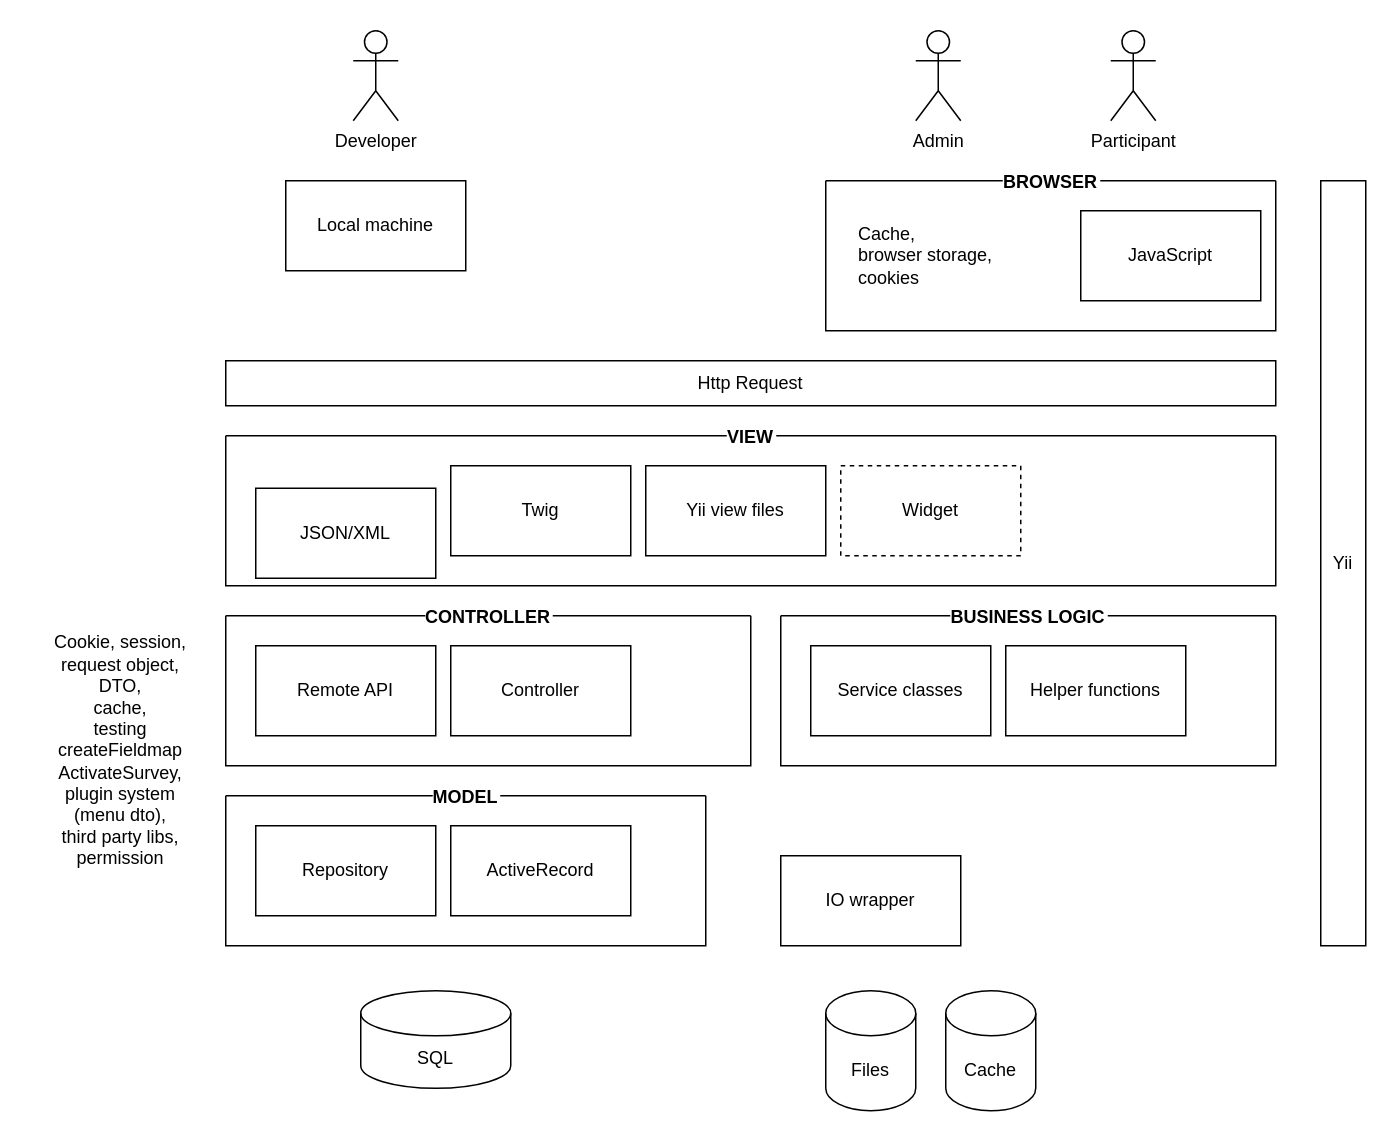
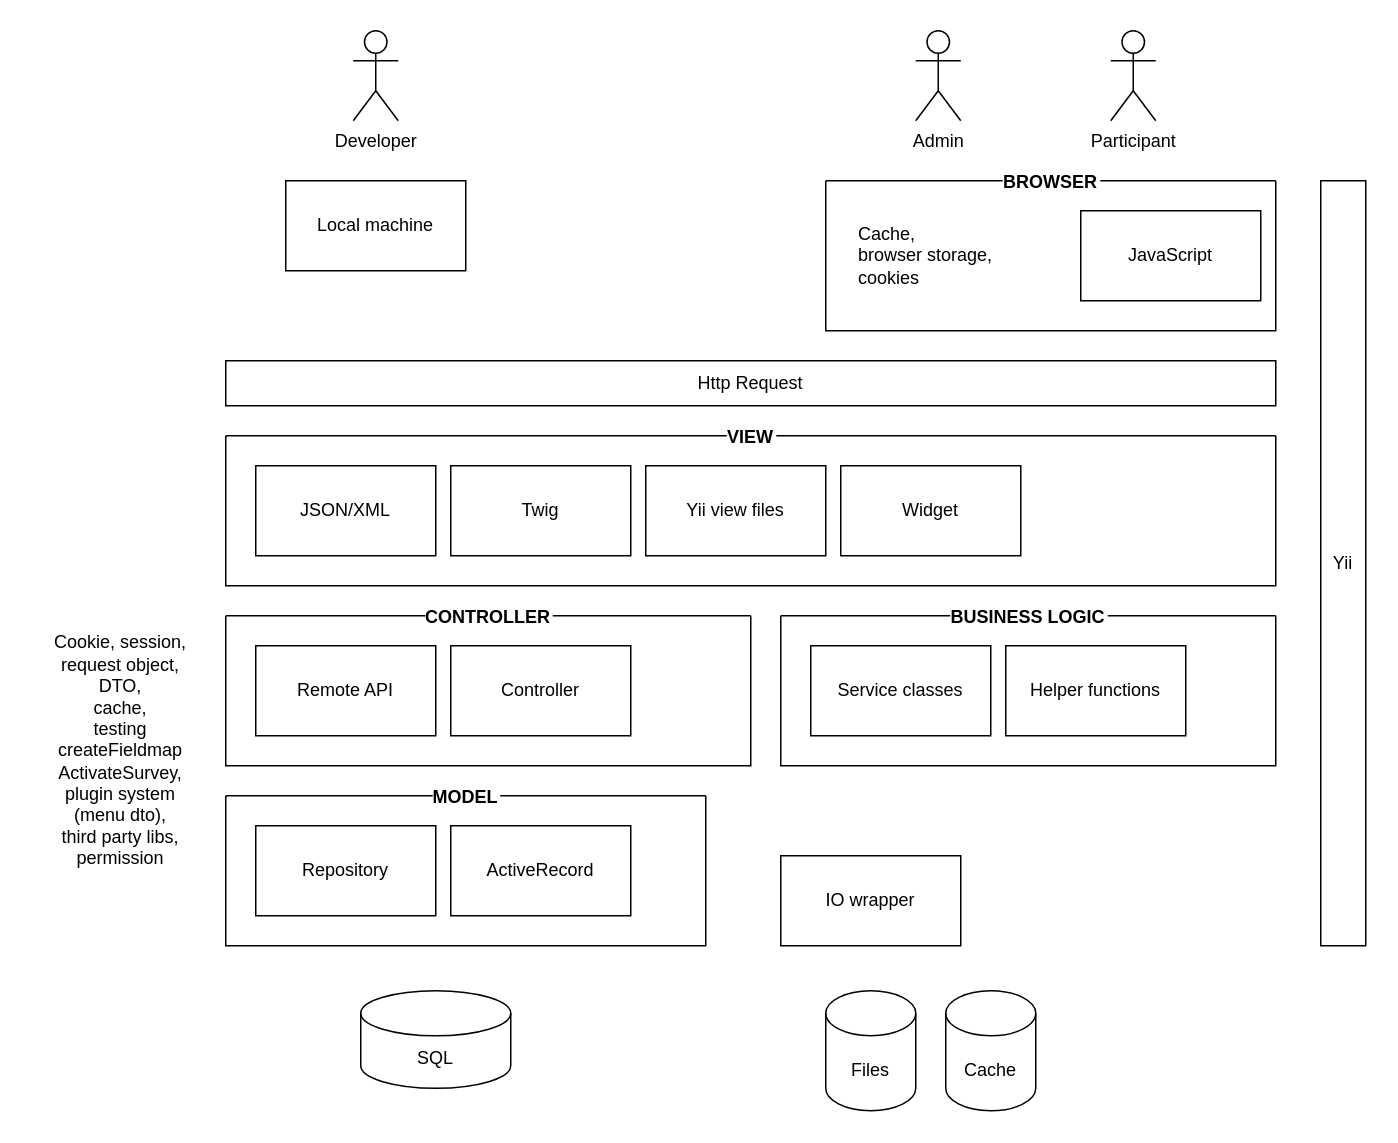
node "Widget": style dashed -> solid
node "JSON/XML": moved (346, 533) -> (346, 511)
